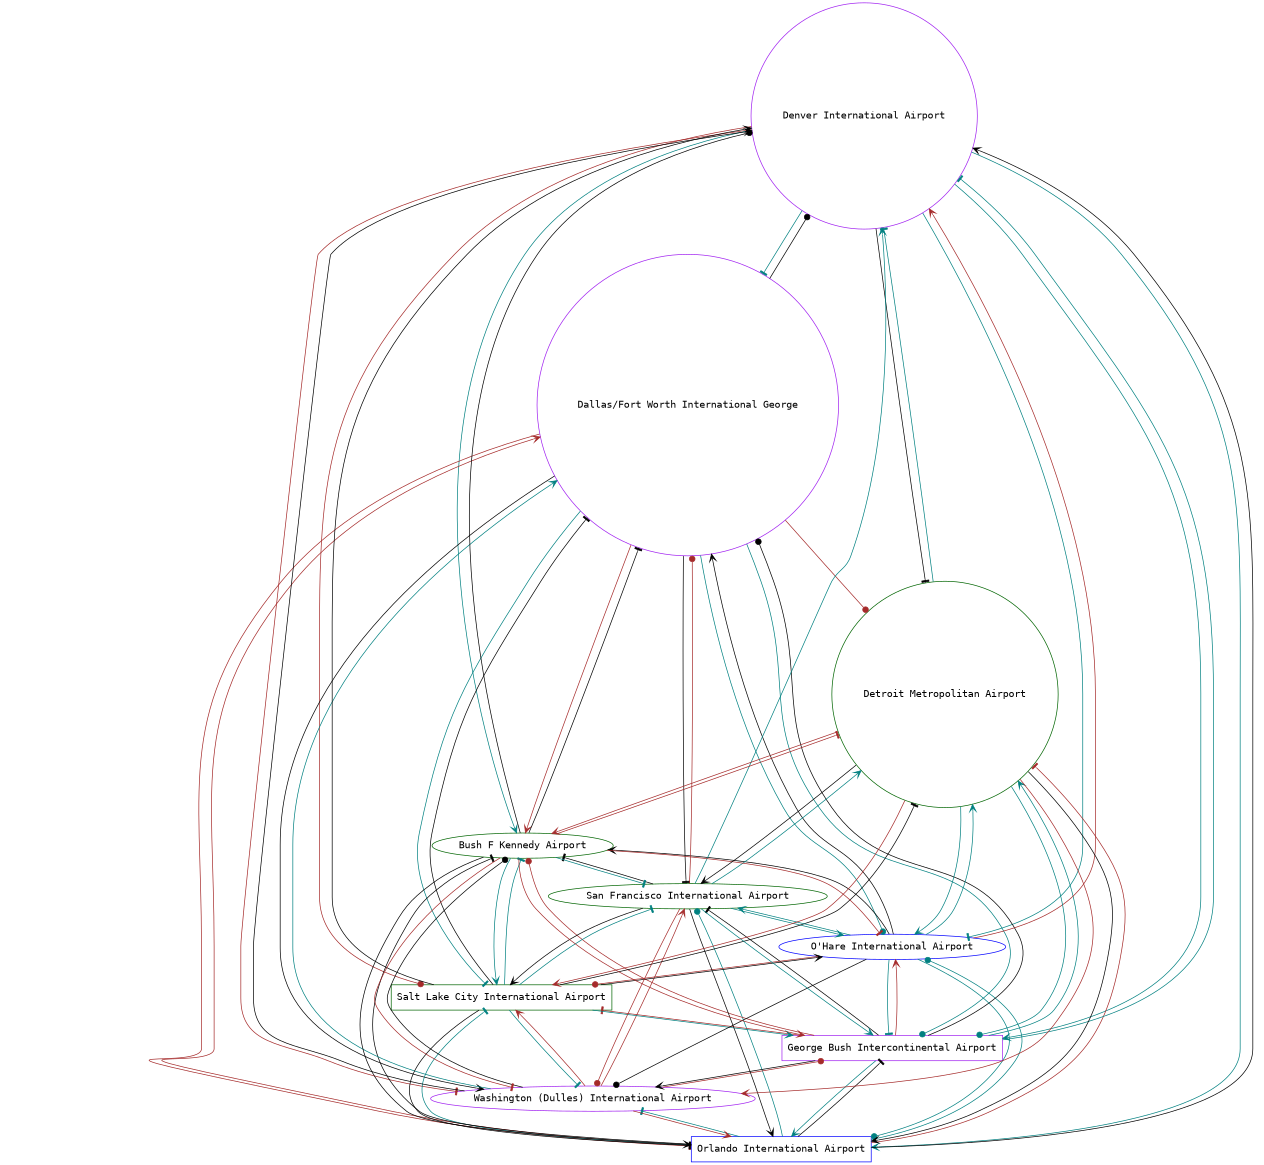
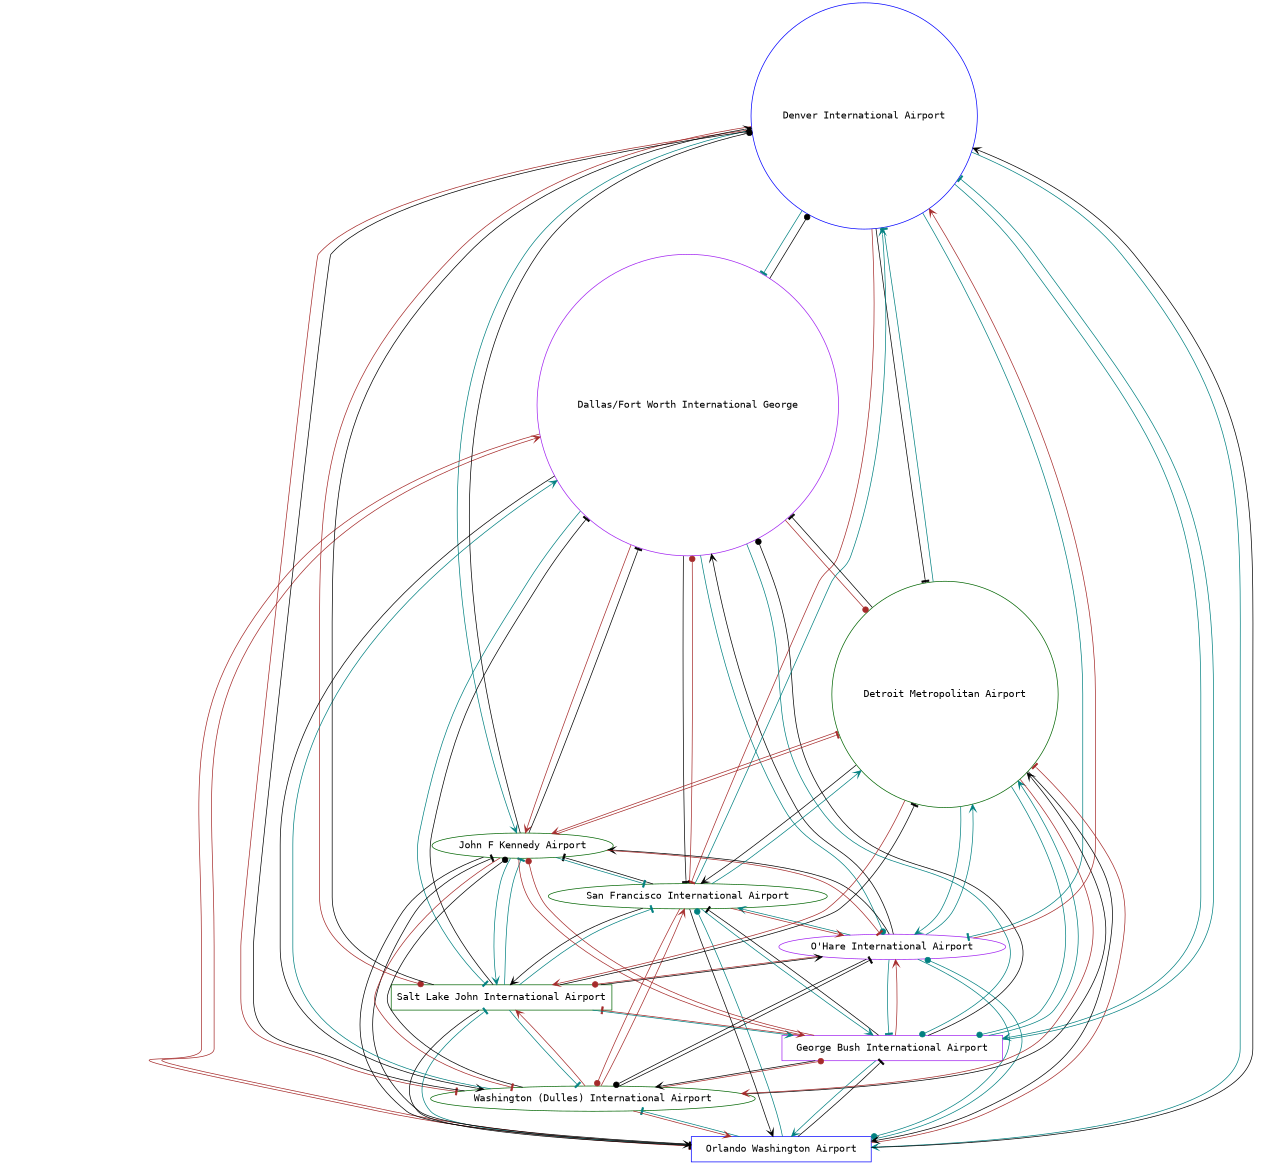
node "Denver International Airport": color purple -> blue
edge "Washington (Dulles) International Airport" -> "Denver International Airport": arrowhead vee -> tee
edge "Denver International Airport" -> "San Francisco International Airport": added
edge "Detroit Metropolitan Airport" -> "Dallas/Fort Worth International George": added
node "Bush F Kennedy Airport": label "Bush F Kennedy Airport" -> "John F Kennedy Airport"
edge "San Francisco International Airport" -> "O'Hare International Airport": color teal -> brown
node "O'Hare International Airport": color blue -> purple
node "Salt Lake City International Airport": label "Salt Lake City International Airport" -> "Salt Lake John International Airport"
edge "Washington (Dulles) International Airport" -> "O'Hare International Airport": added
edge "Washington (Dulles) International Airport" -> "Detroit Metropolitan Airport": added
node "George Bush Intercontinental Airport": label "George Bush Intercontinental Airport" -> "George Bush International Airport"
node "Washington (Dulles) International Airport": color purple -> darkgreen
node "Orlando International Airport": label "Orlando International Airport" -> "Orlando Washington Airport"
